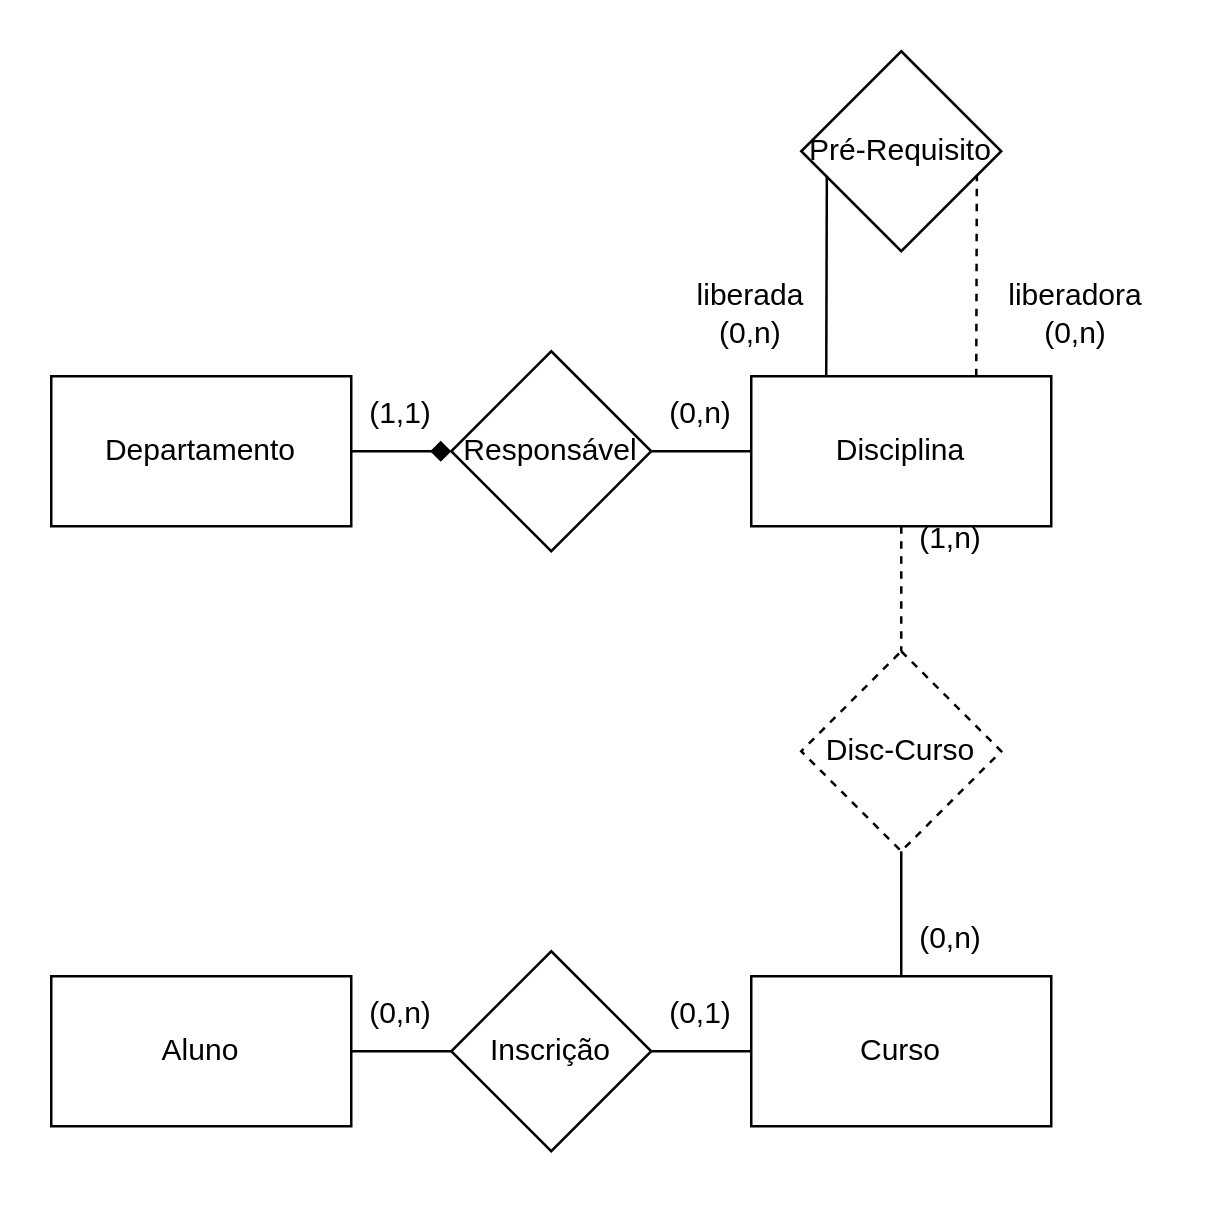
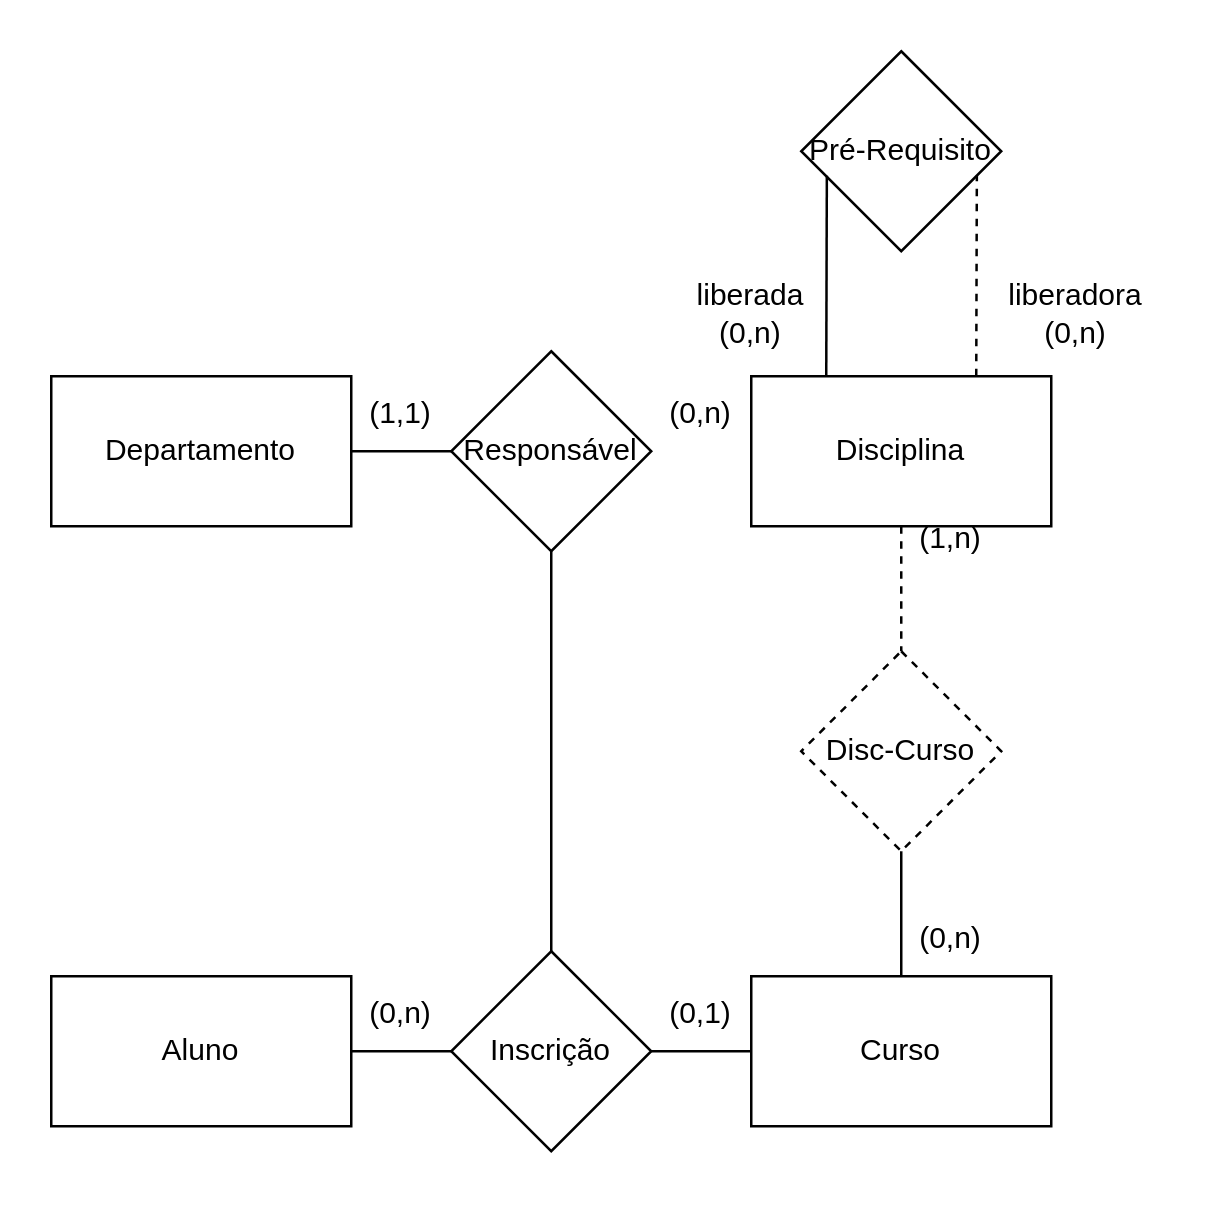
edge "Departamento" -> "Responsável": arrowhead diamond -> none
edge "Responsável" -- "Disciplina": now "Responsável" -- "Inscrição"
